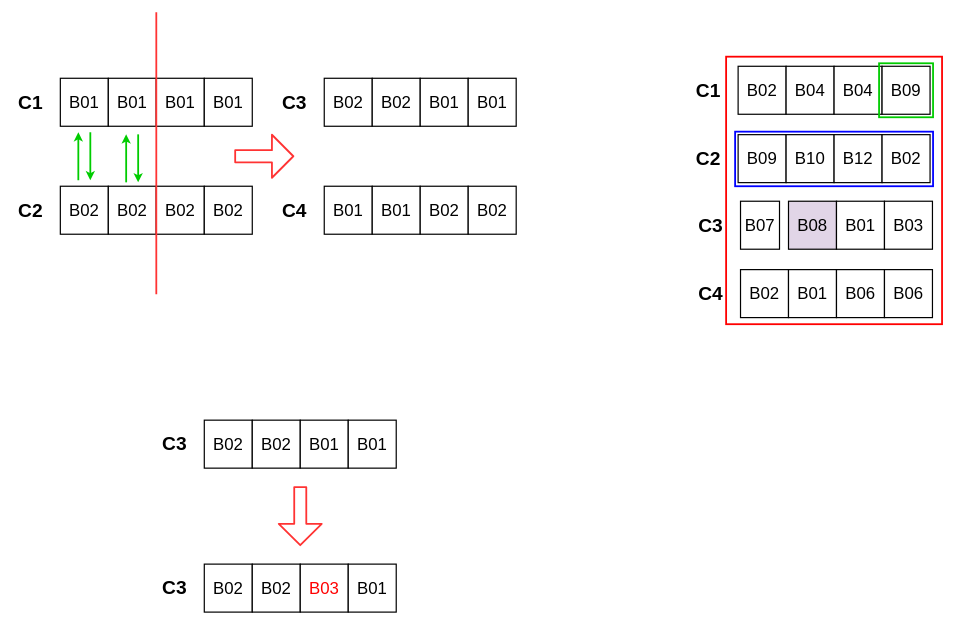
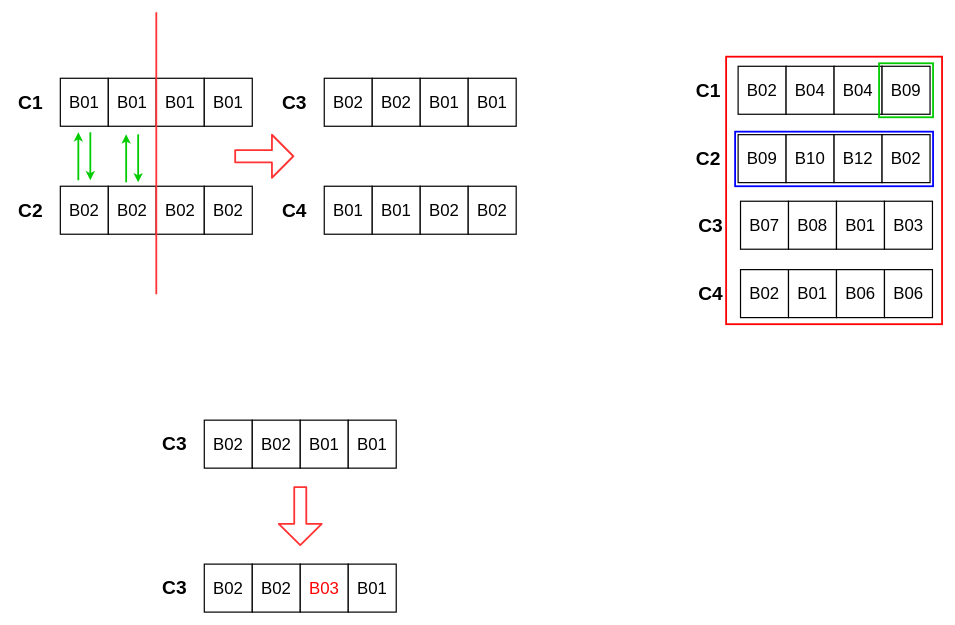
node "B07": size 39x48 -> 48x48
node "B08": fillcolor #e1d5e7 -> #ffffff
